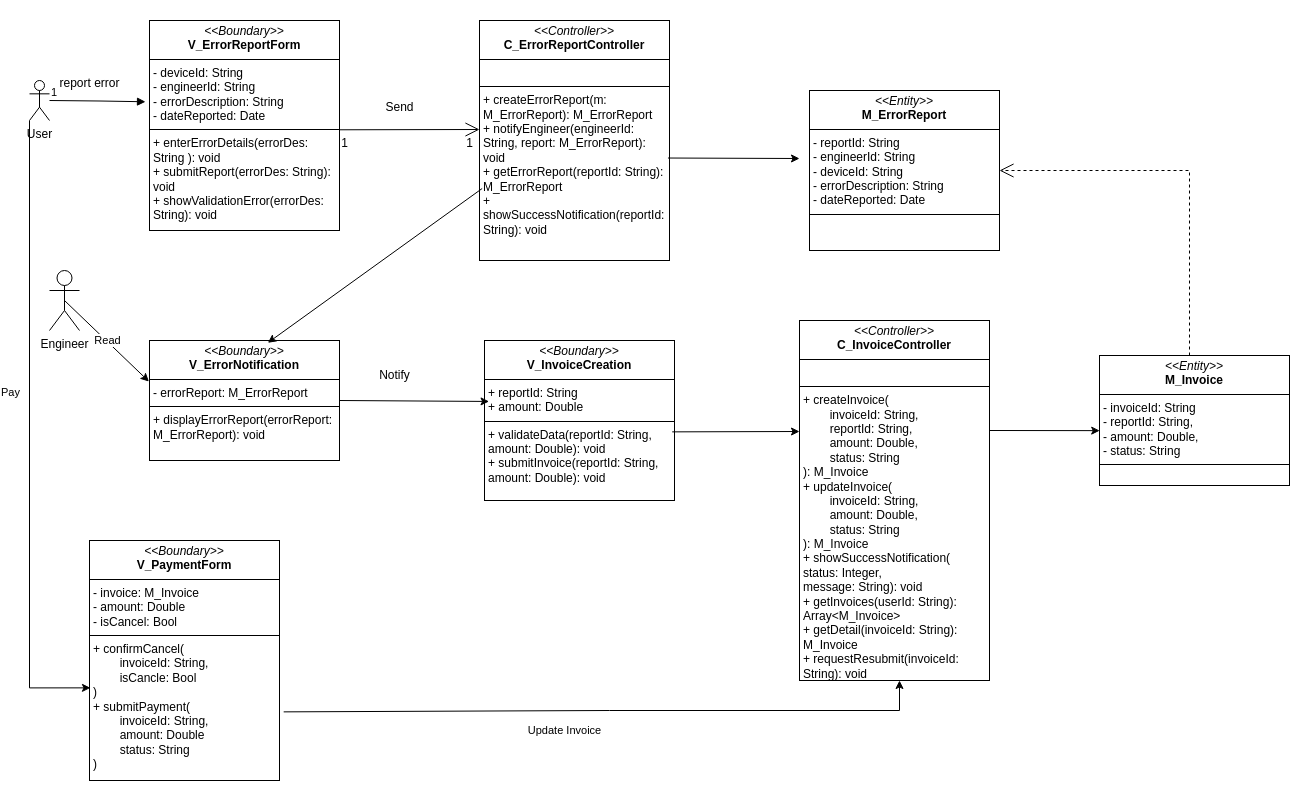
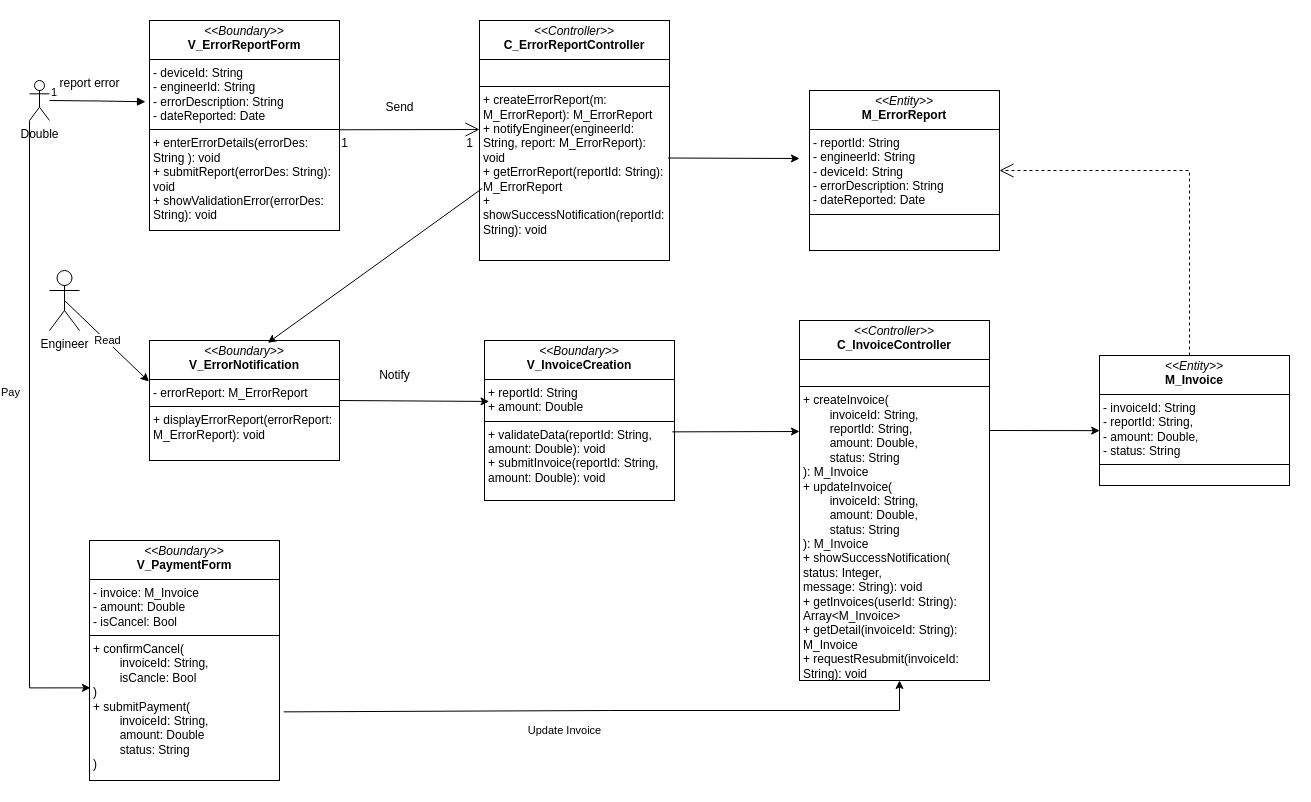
node "User": label "User" -> "Double"
